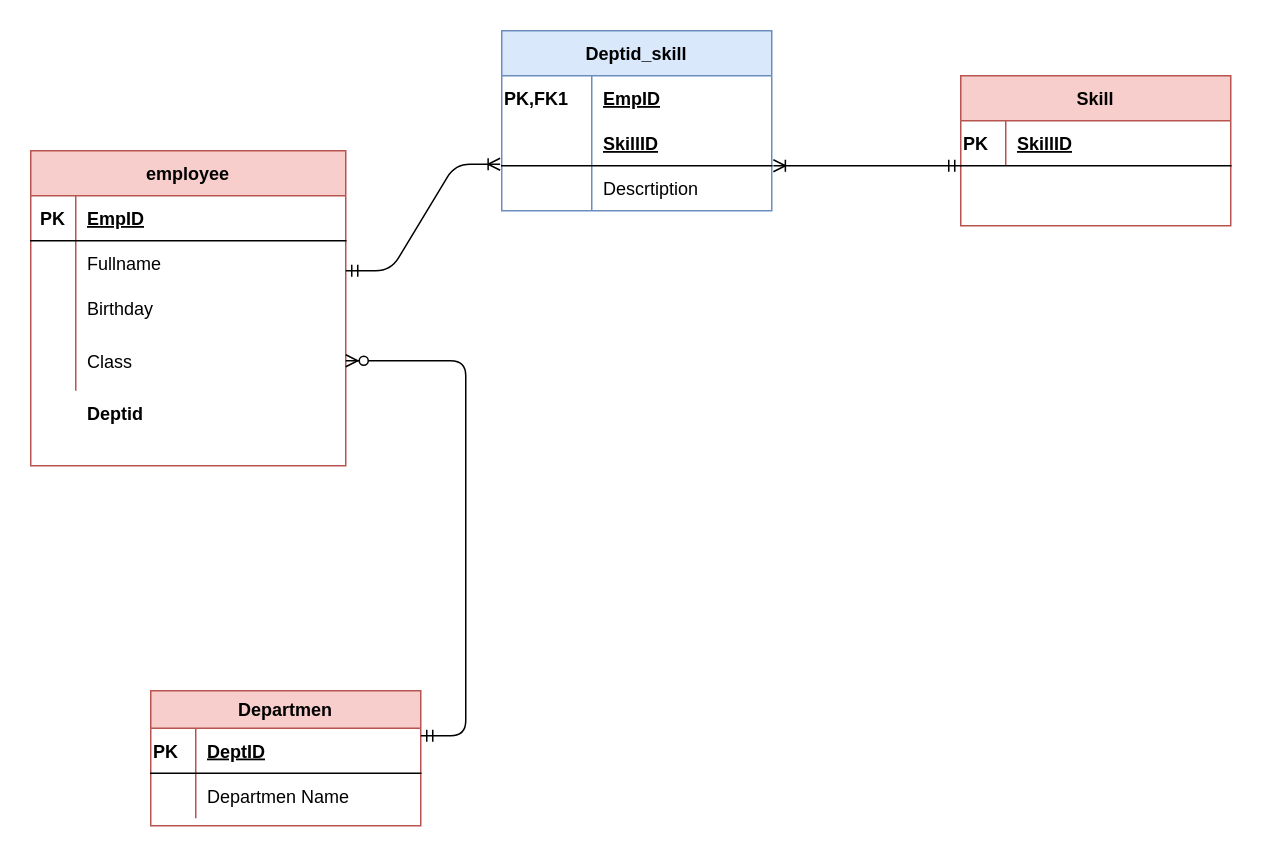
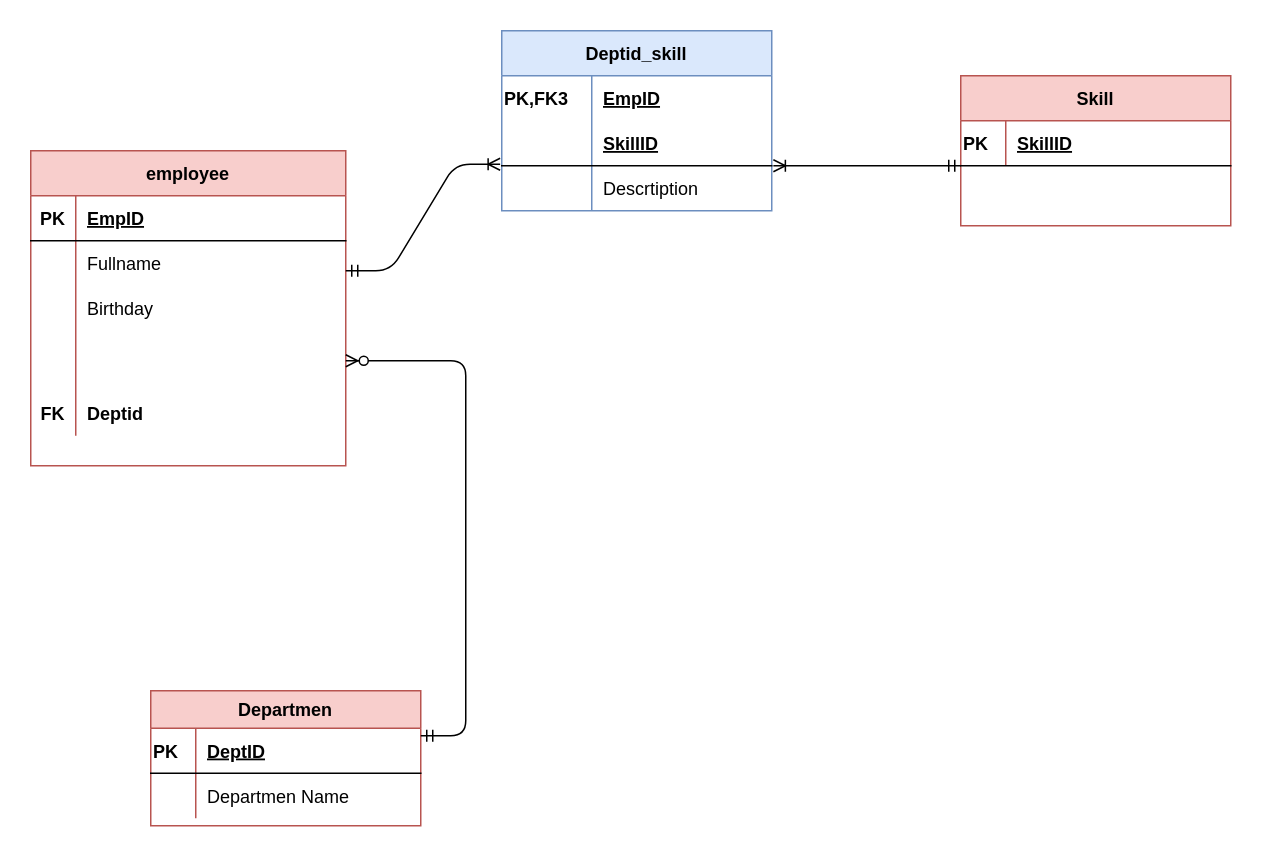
node "PK,FK1": label "PK,FK1" -> "PK,FK3"
node "Class": removed
node "FK": added
